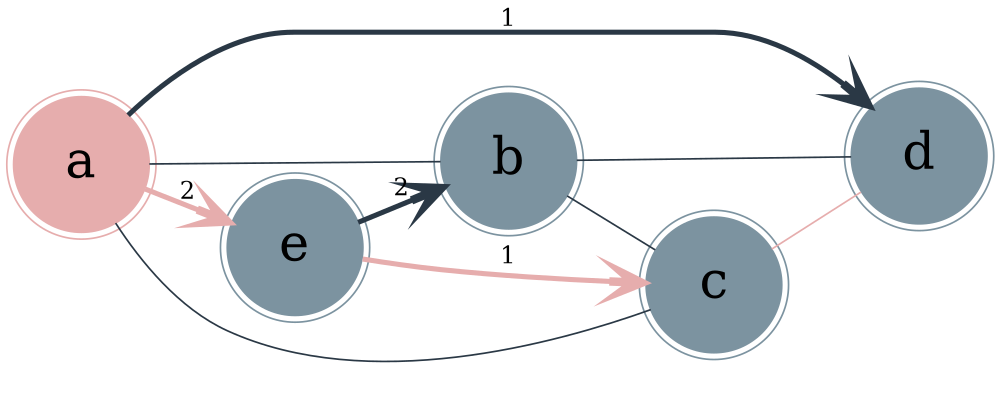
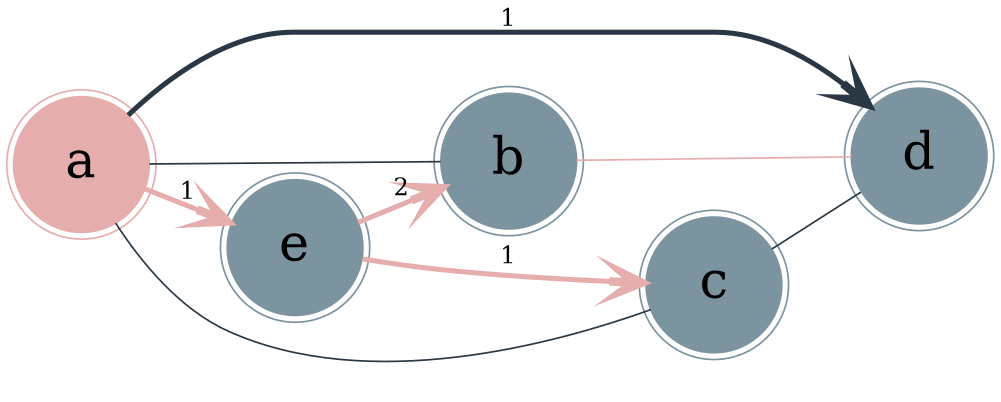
edge "d" -- "b": color #2a3845 -> #e6adad
edge "a" -> "e": label "2" -> "1"
edge "e" -> "b": color #2a3845 -> #e6adad
edge "d" -- "c": color #e6adad -> #2a3845
edge "b" -- "c": removed
